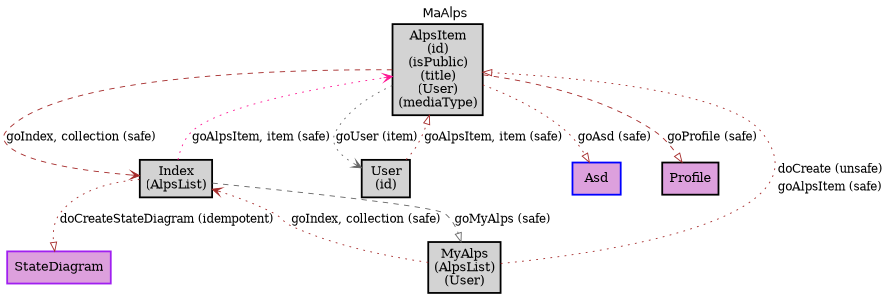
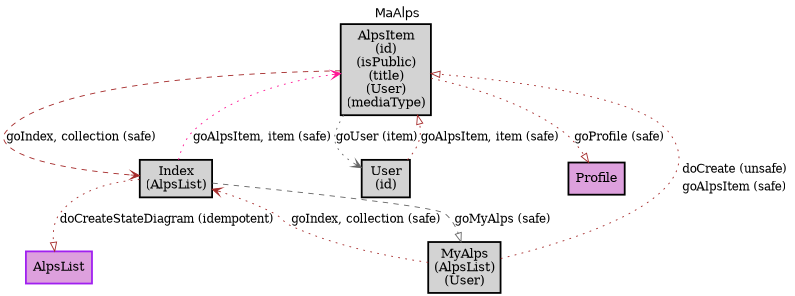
edge "AlpsItem" -> "Profile": style dashed -> dotted
node "Asd": removed
node "StateDiagram": label "StateDiagram" -> "AlpsList"
